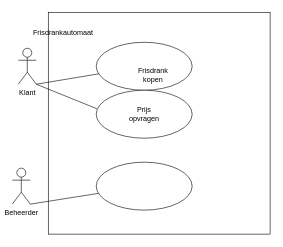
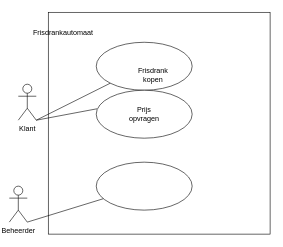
node "Klant": moved (27, 66) -> (27, 102)
node "Beheerder": moved (21, 186) -> (18, 204)
